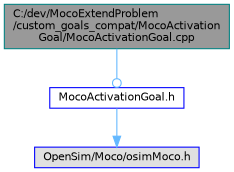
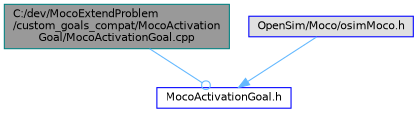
edge "MocoActivationGoal.h" -> "OpenSim/Moco/osimMoco.h": reversed
